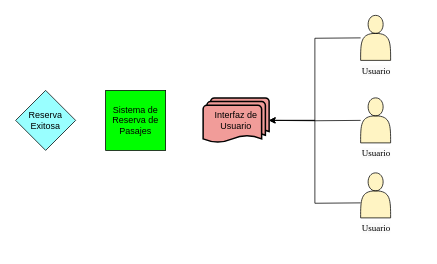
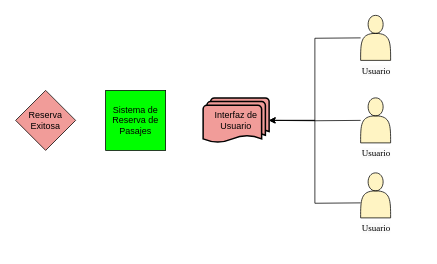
node "Reserva Exitosa": fillcolor #99ffff -> #f19c99
